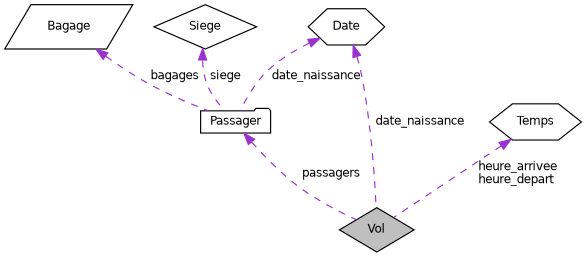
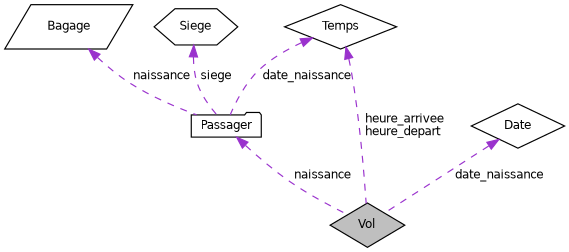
node "Siege": shape diamond -> hexagon
node "Date": shape hexagon -> diamond
edge "Passager" -> "Date": now "Passager" -> "Temps"
edge "Passager" -> "Bagage": label " bagages" -> " naissance"
node "Temps": shape hexagon -> diamond
edge "Vol" -> "Passager": label " passagers" -> " naissance"
